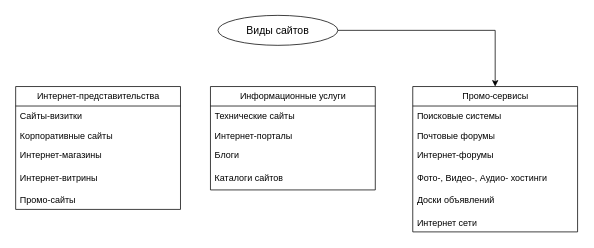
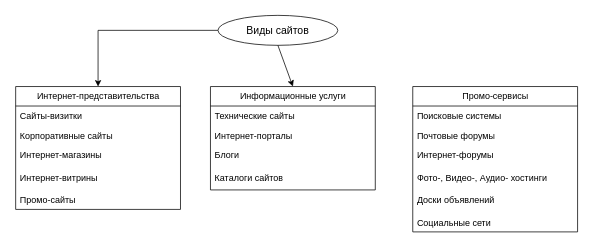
edge "Виды сайтов" -> "Интернет-представительства": added
edge "Виды сайтов" -> "Промо-сервисы": removed
edge "Виды сайтов" -> "Информационные услуги": added
node "Интернет сети": label "Интернет сети" -> "Социальные сети"
